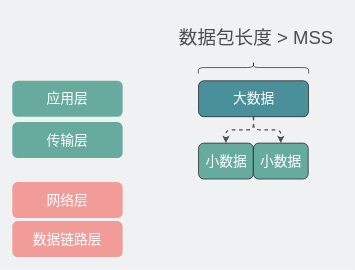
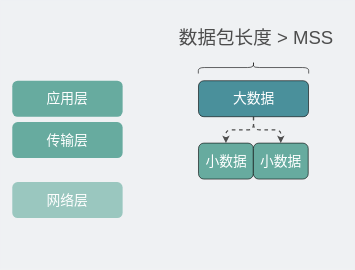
node "网络层": fillcolor #f19c99 -> #9ac7bf
node "数据链路层": removed
